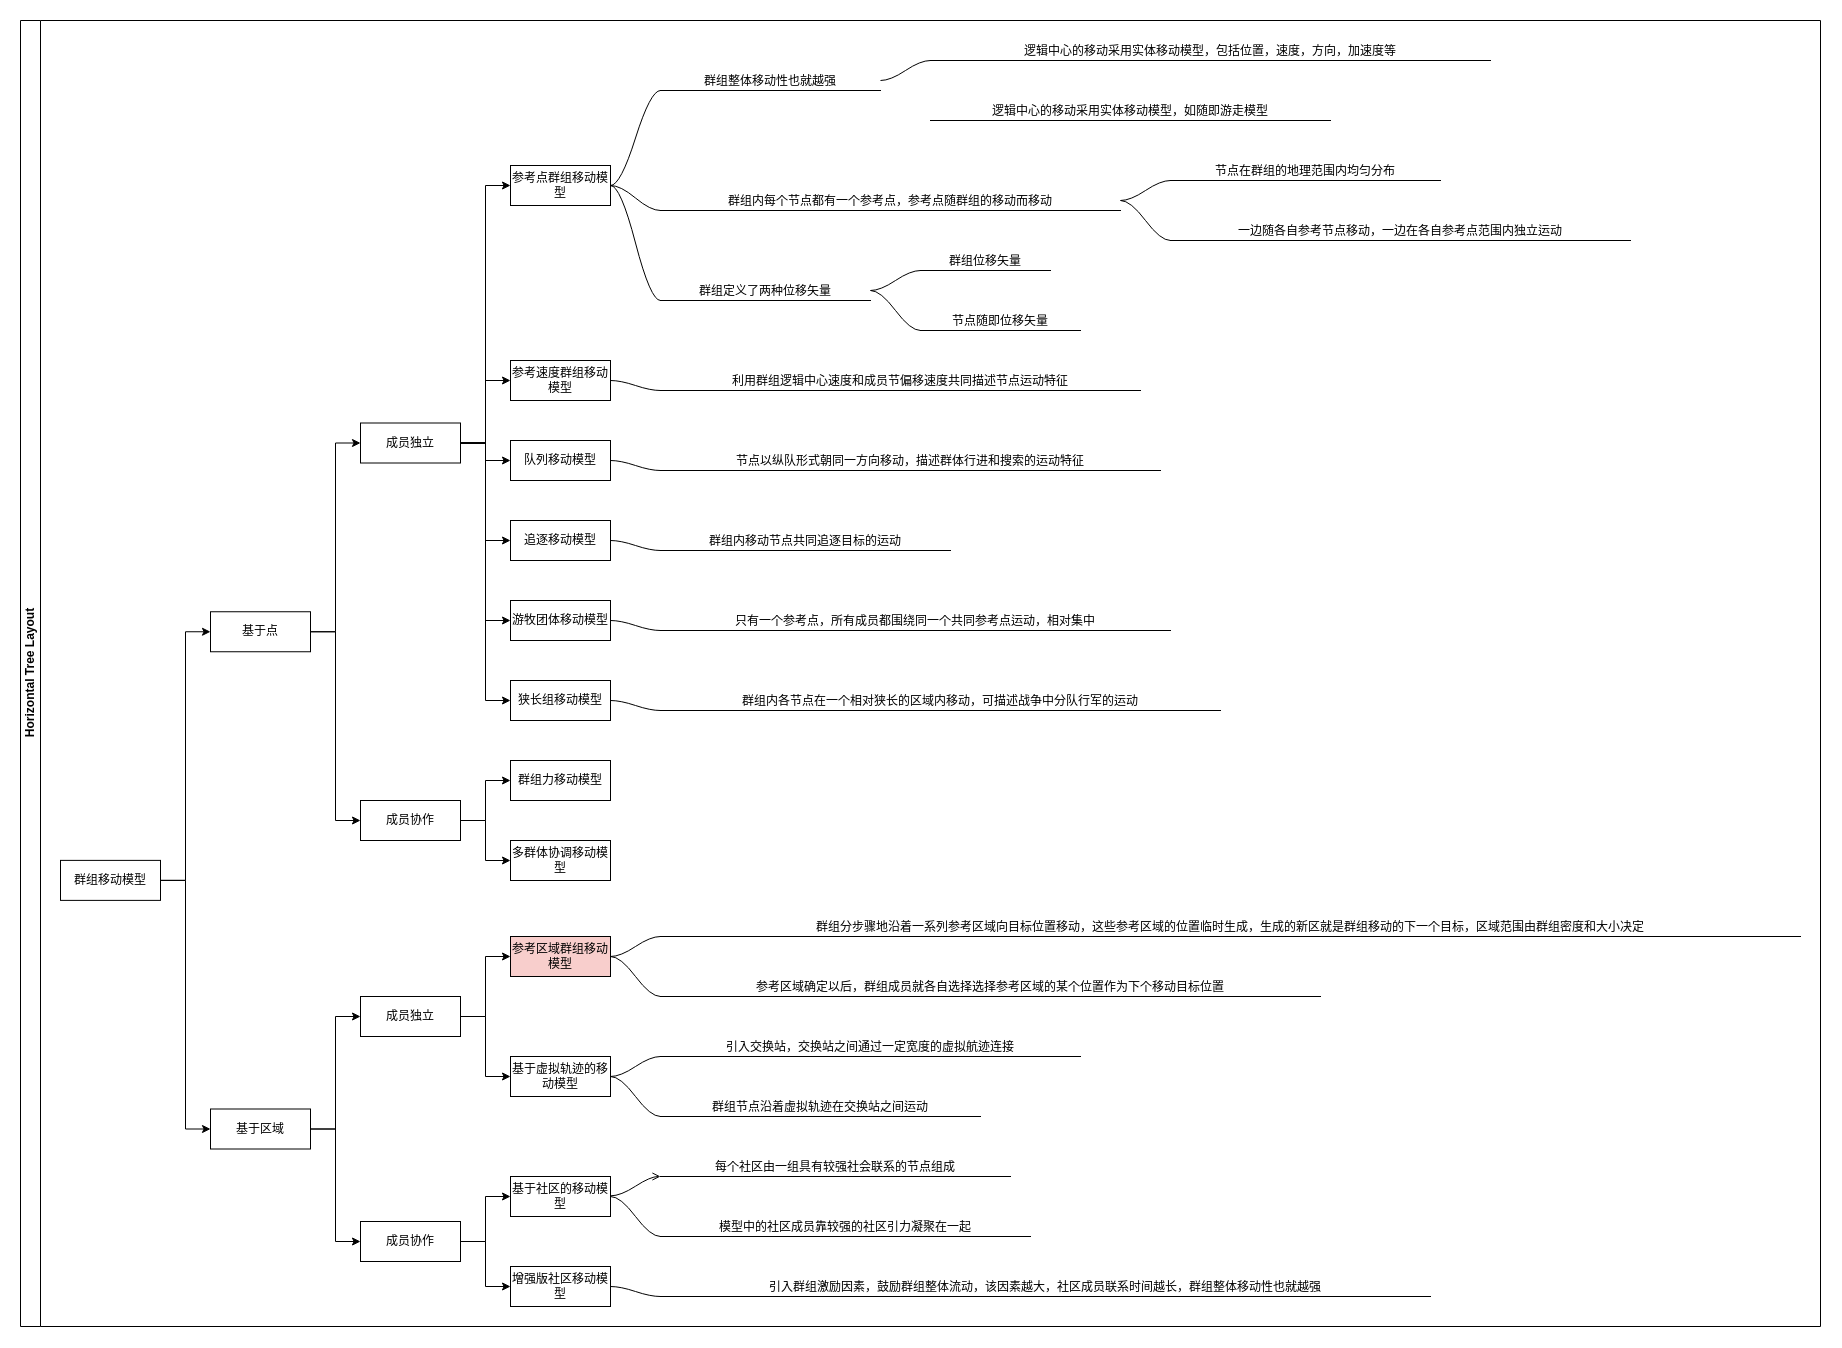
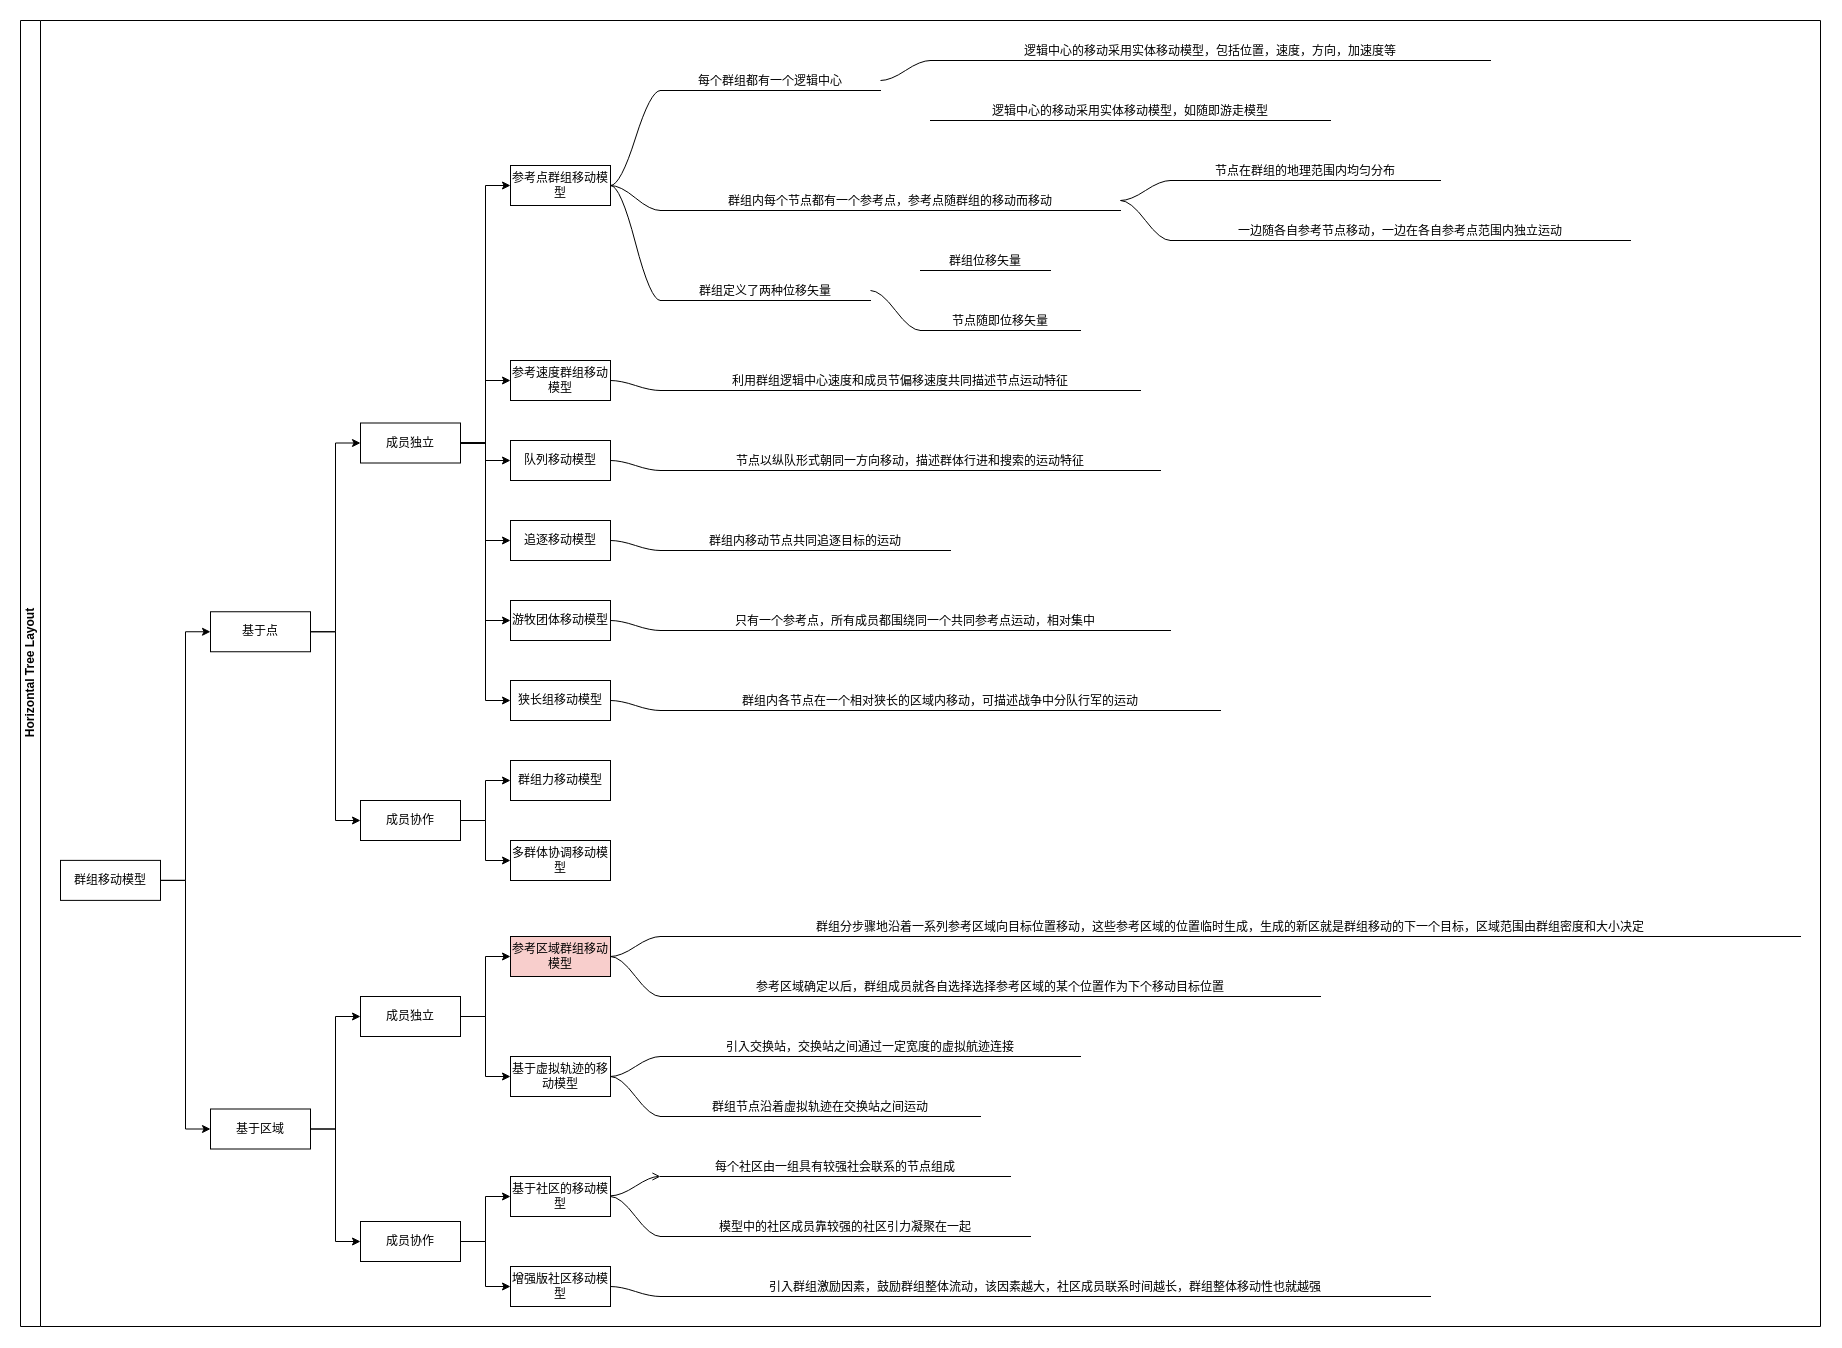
node "群组整体移动性也就越强": label "群组整体移动性也就越强" -> "每个群组都有一个逻辑中心"
edge "群组位移矢量" -- "群组定义了两种位移矢量": removed
